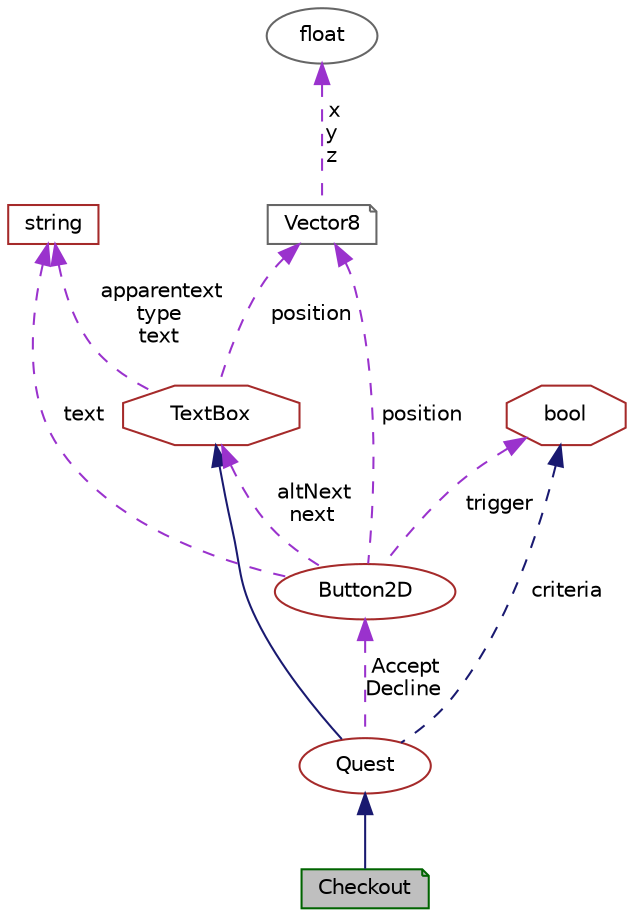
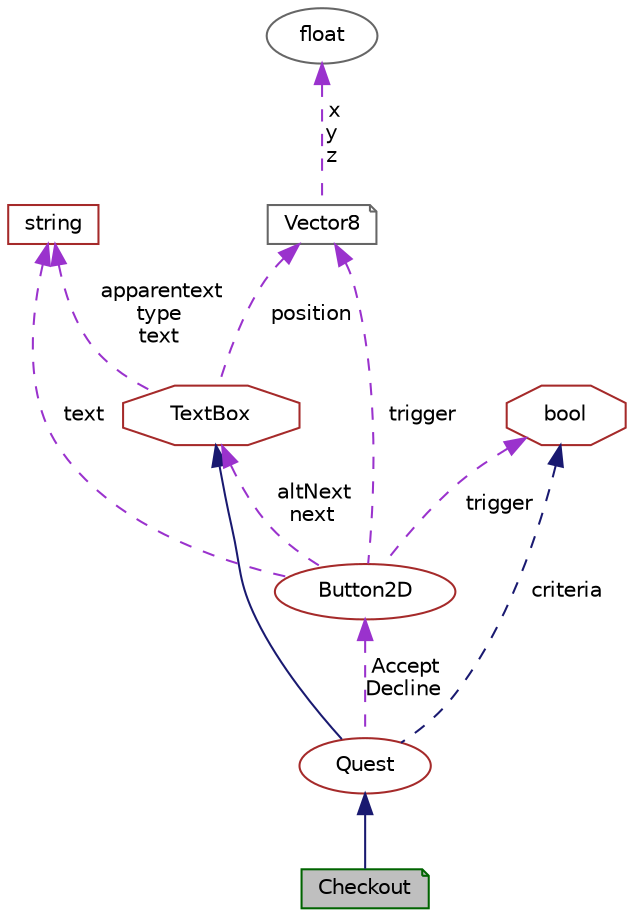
edge "Button2D" -> "Vector8": label " position" -> " trigger"
